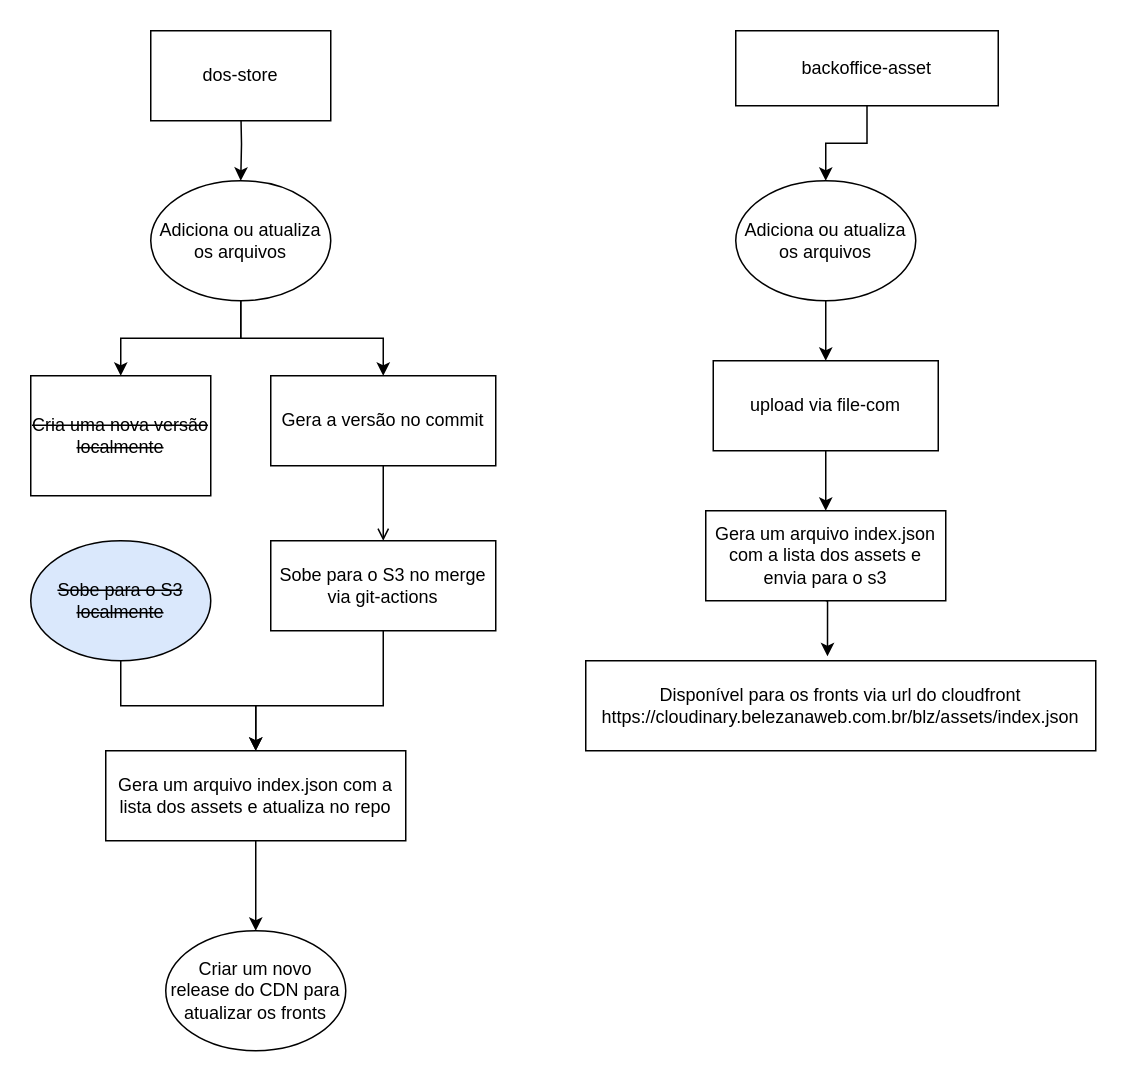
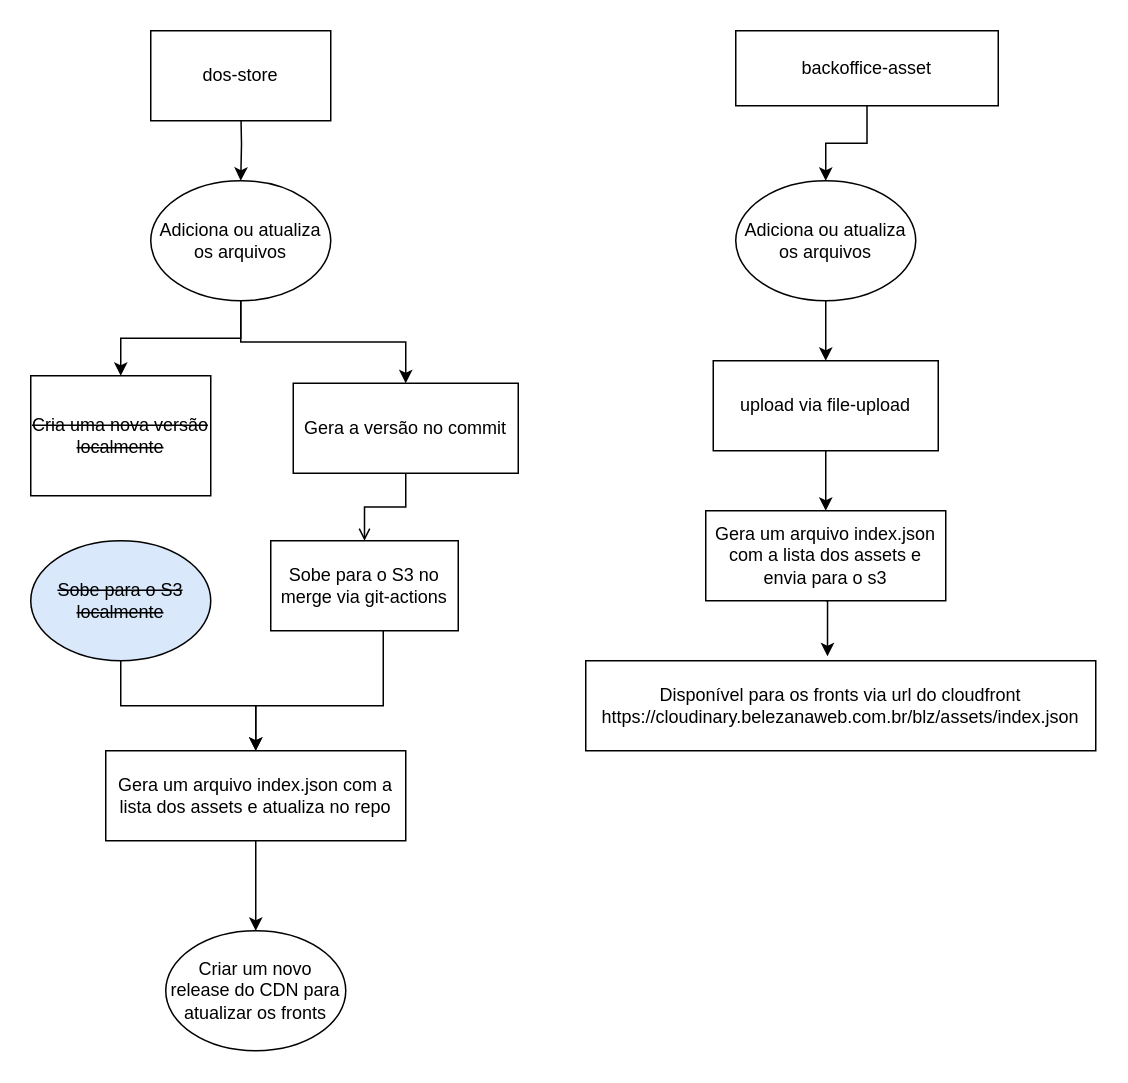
node "upload via file-com": label "upload via file-com" -> "upload via file-upload"
node "Gera a versão no commit": moved (383, 421) -> (406, 428)
node "Sobe para o S3 no merge via git-actions": size 225x90 -> 188x90
